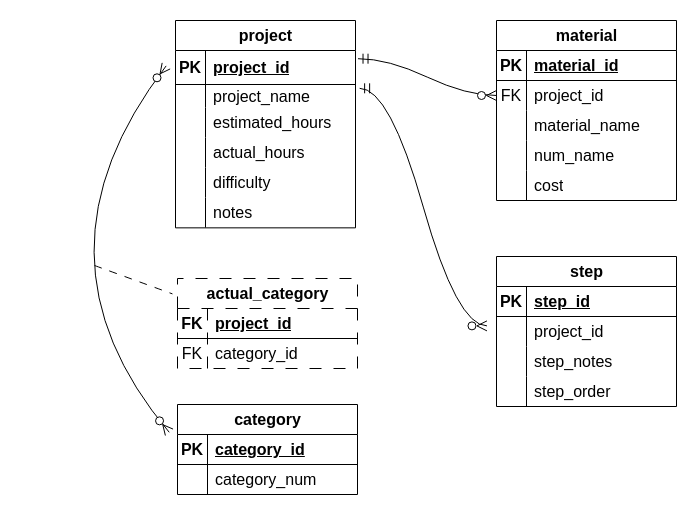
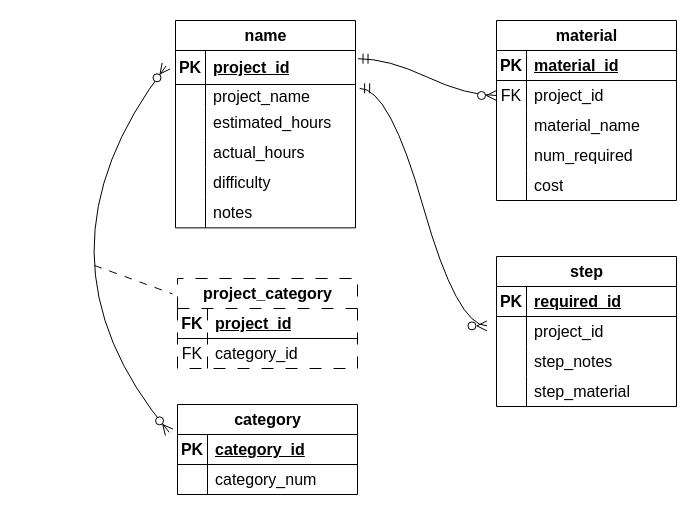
node "project": label "project" -> "name"
node "num_name": label "num_name" -> "num_required"
node "actual_category": label "actual_category" -> "project_category"
node "step_id": label "step_id" -> "required_id"
node "step_order": label "step_order" -> "step_material"
